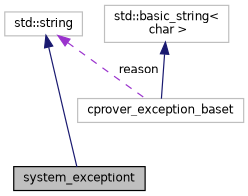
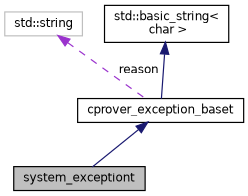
node "std::basic_string< char >": color grey75 -> black
edge "system_exceptiont" -> "std::string": now "system_exceptiont" -> "cprover_exception_baset"
node "cprover_exception_baset": color grey75 -> black
